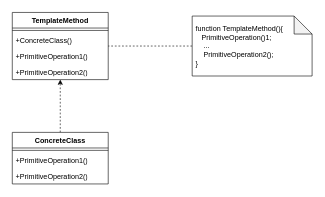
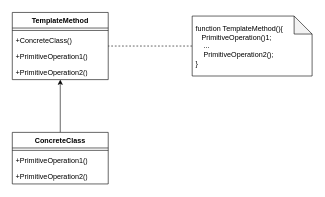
edge "ConcreteClass" -> "TemplateMethod": style dashed -> solid
